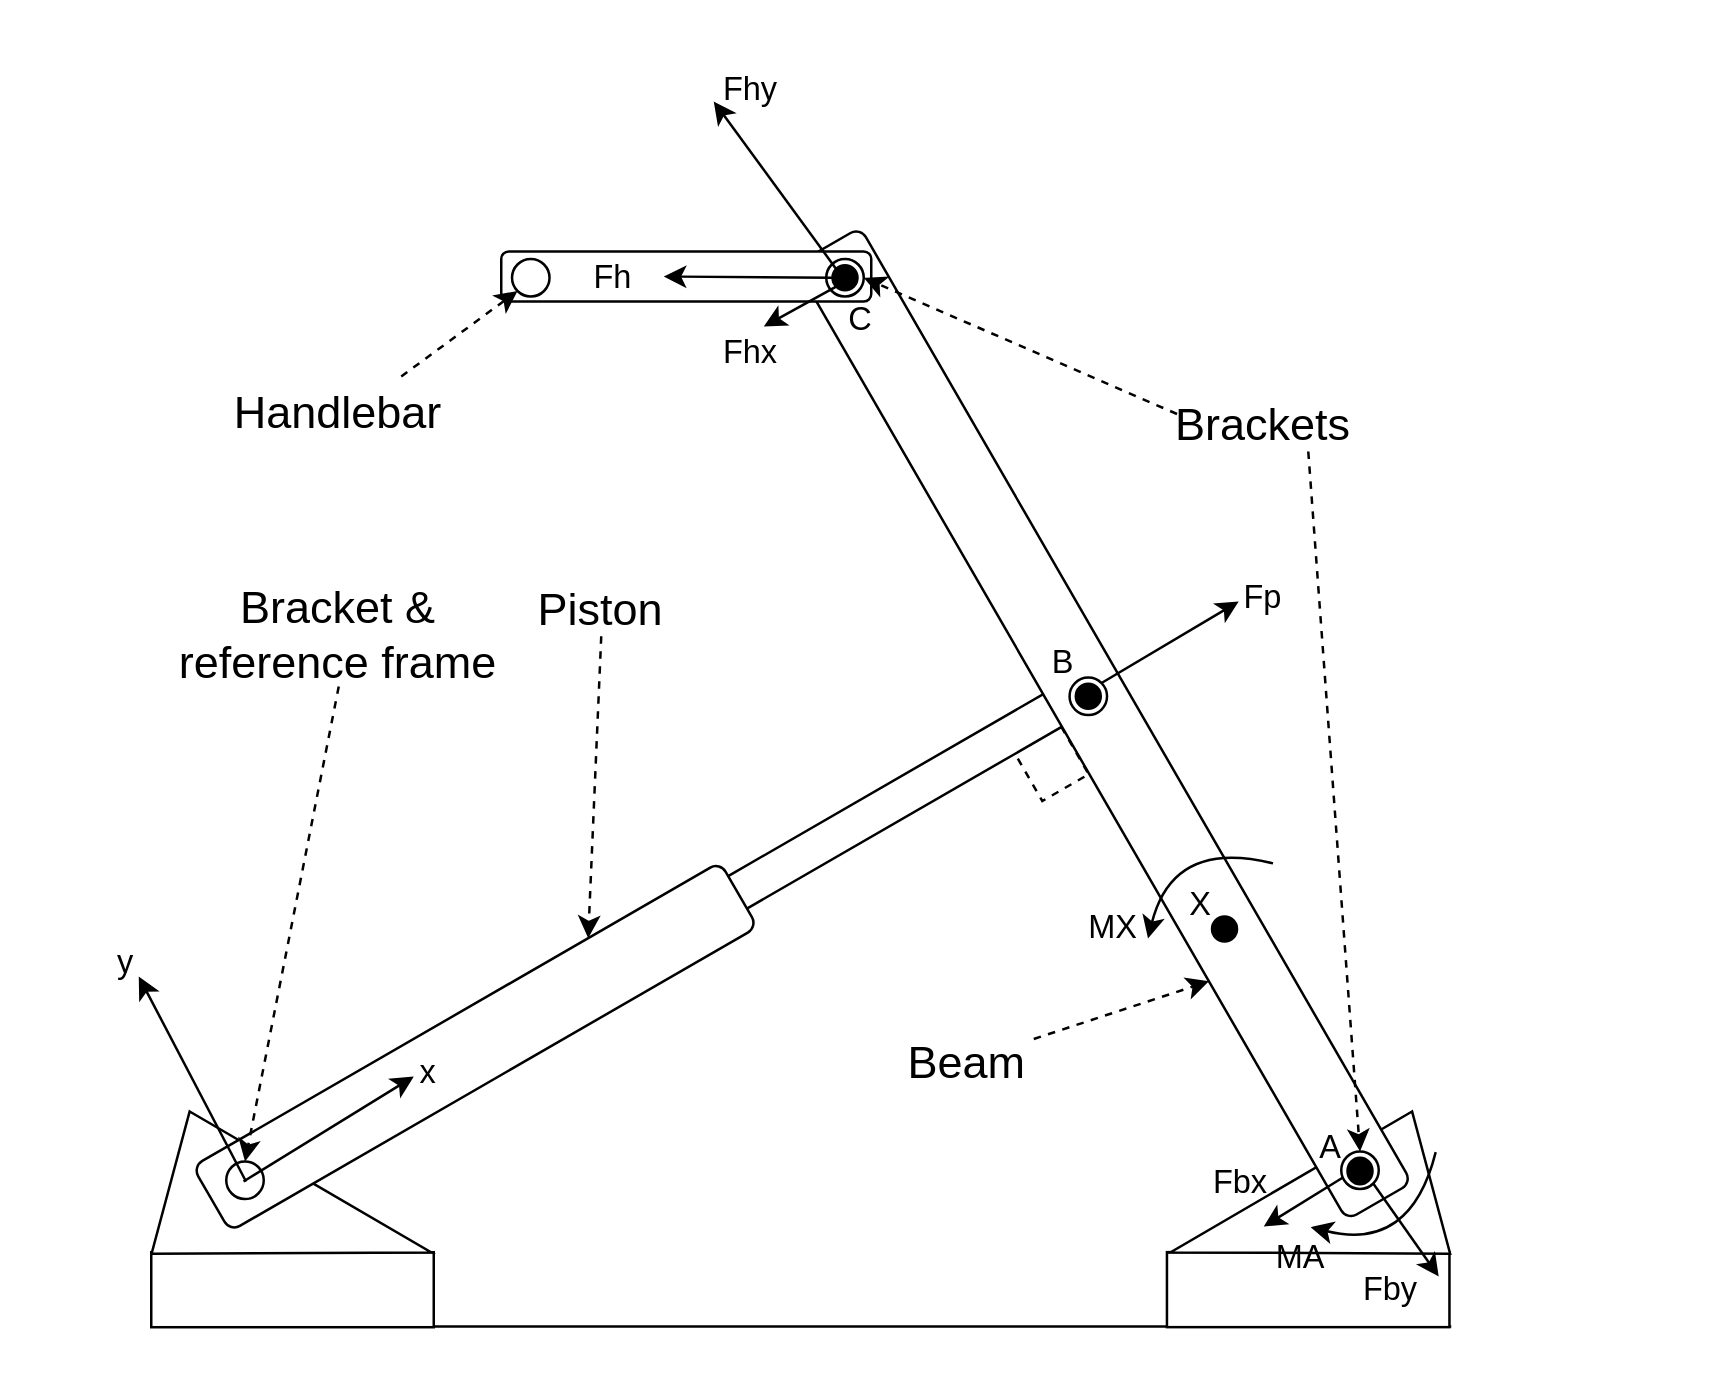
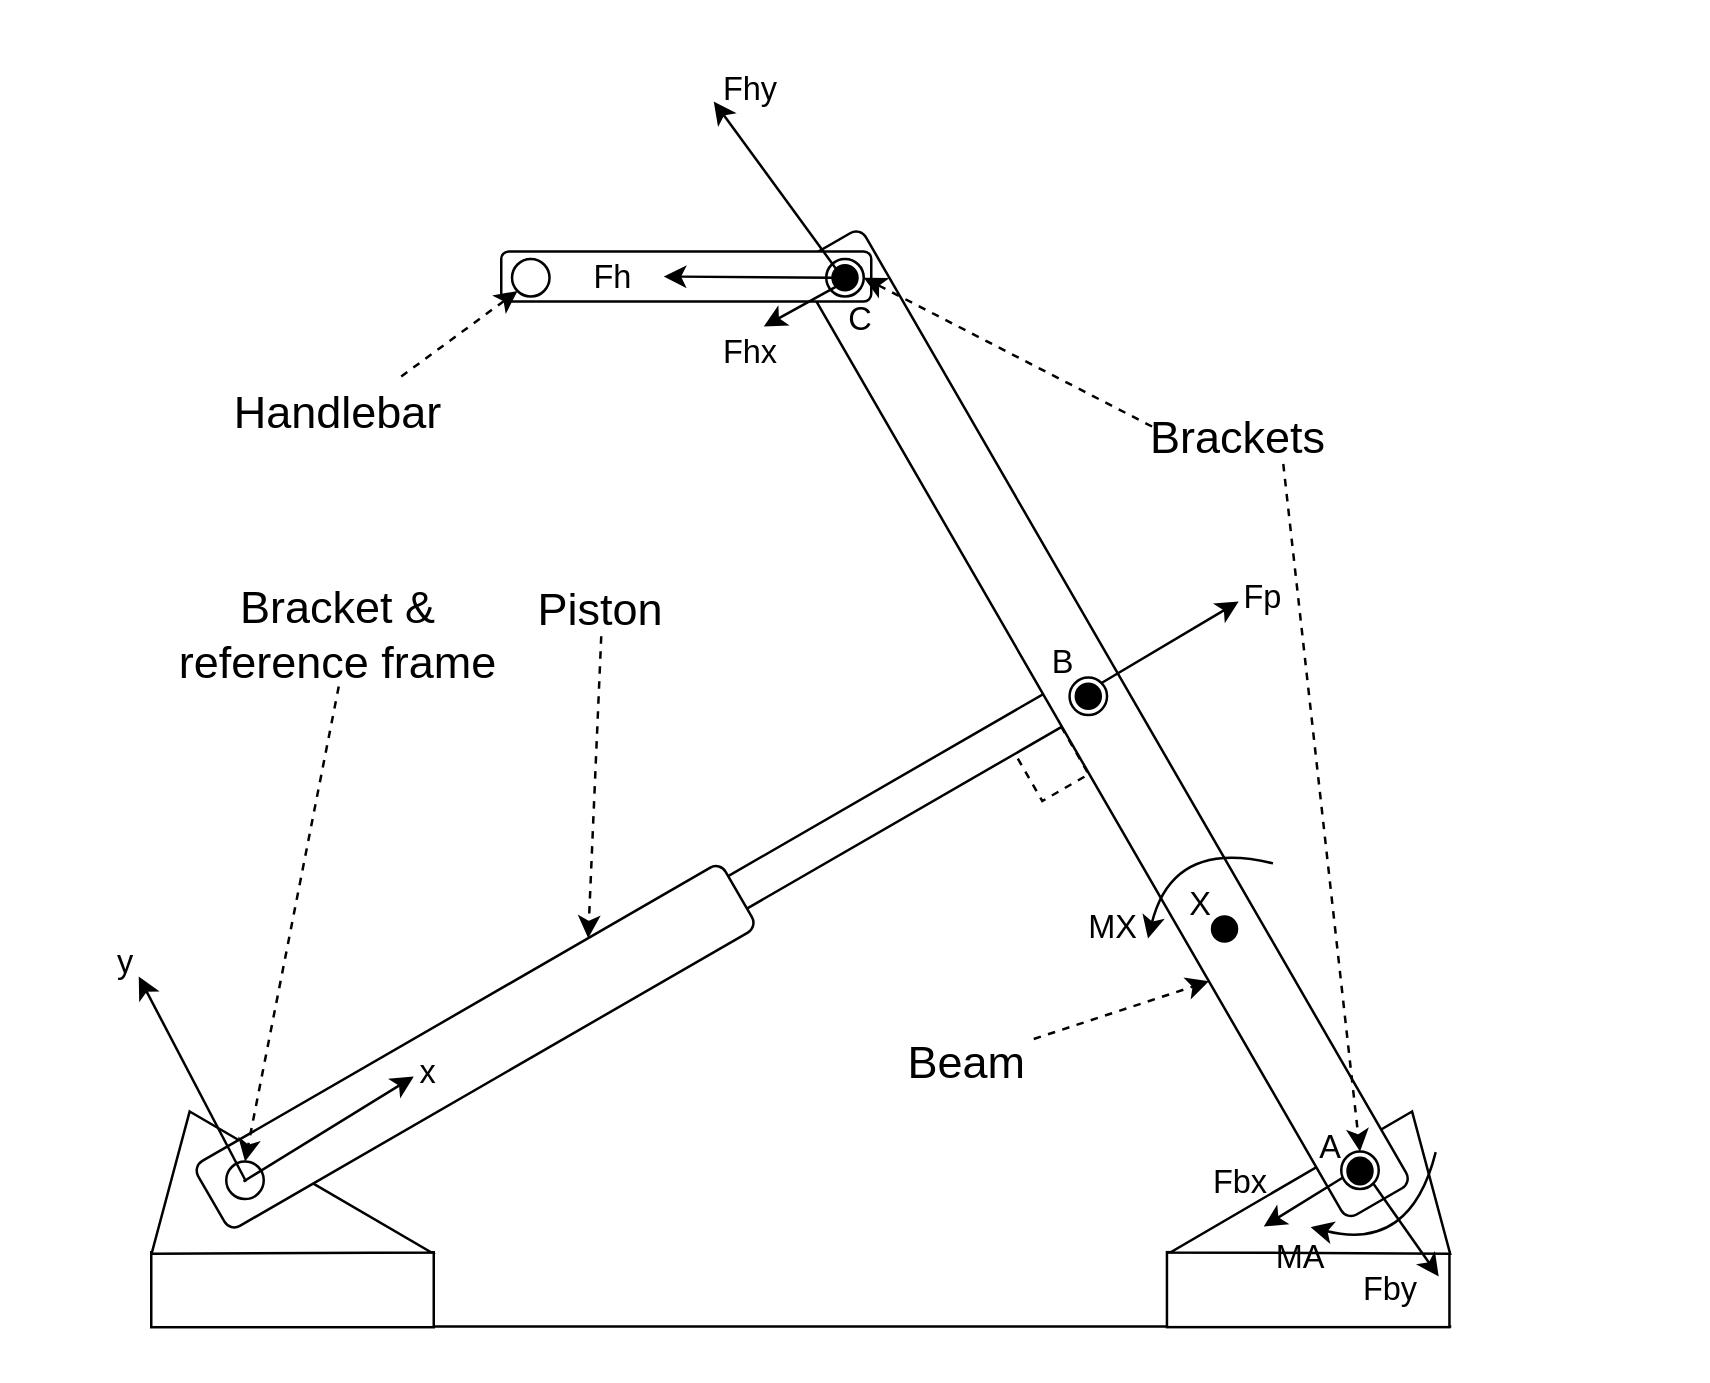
node "Brackets": moved (1265, 426) -> (1240, 439)
